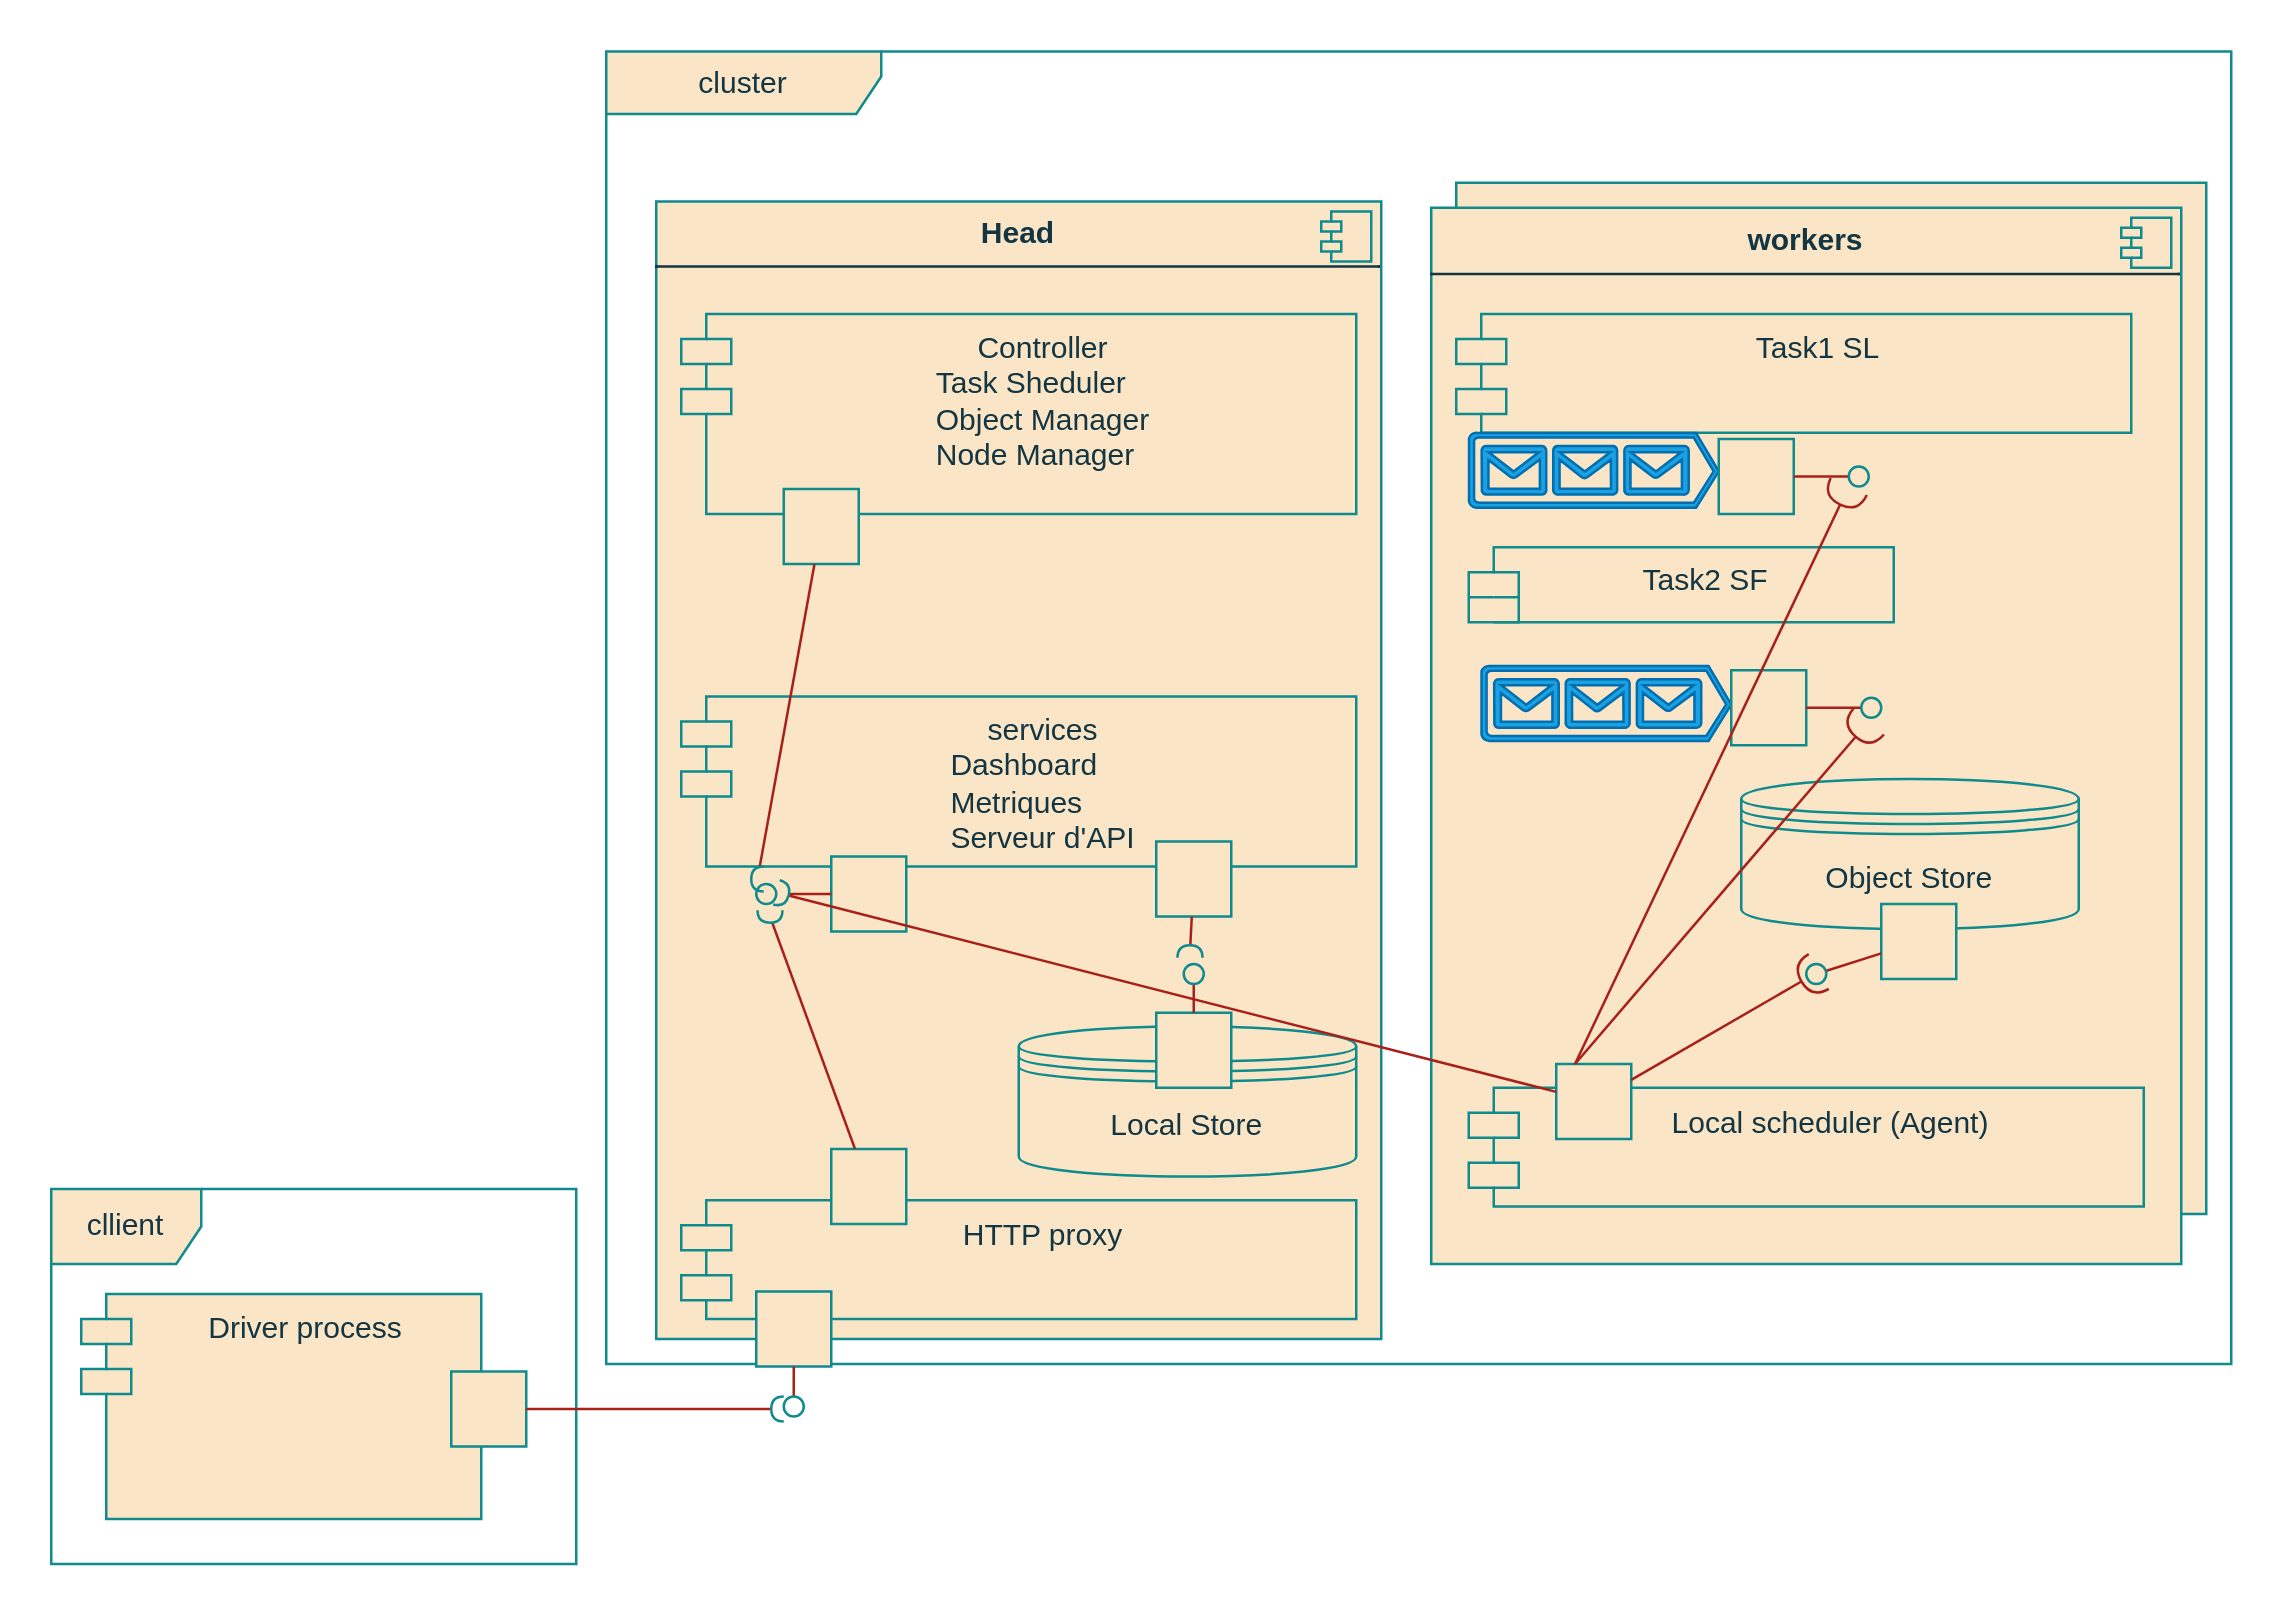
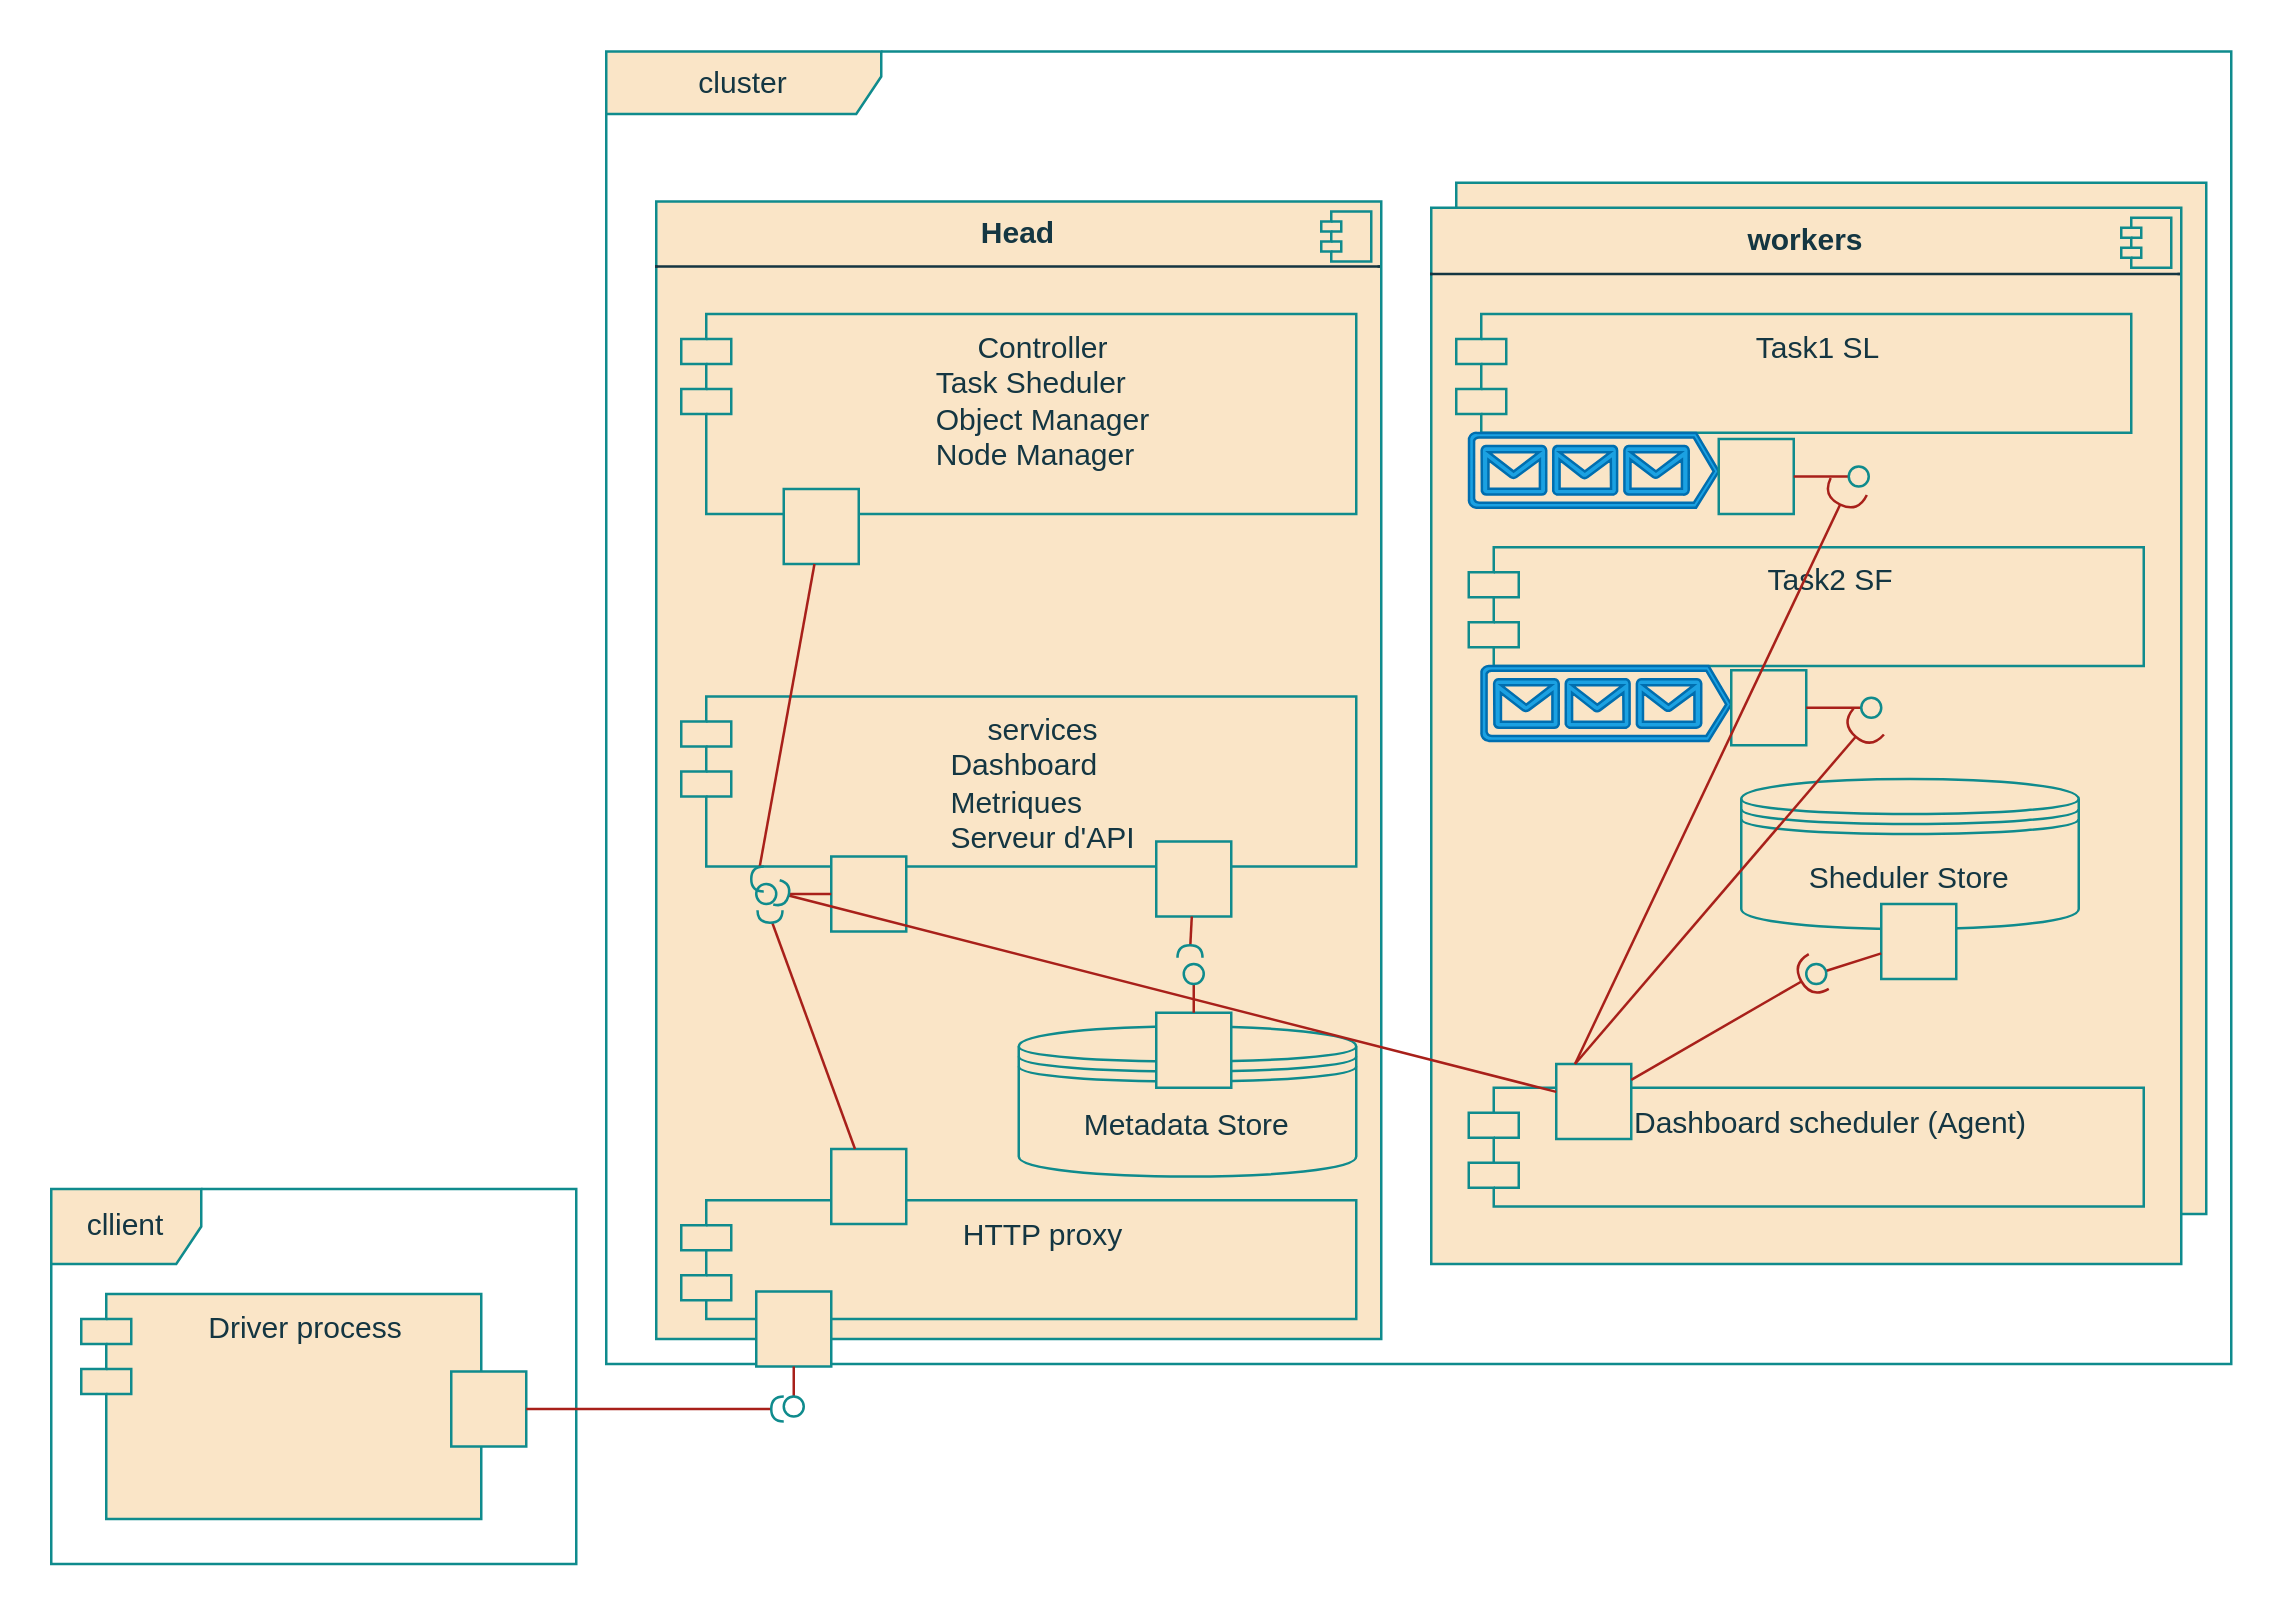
node "Task2 SF": size 425x75 -> 675x119
node "Object Store": label "Object Store" -> "Sheduler Store"
node "Local scheduler (Agent)": label "Local scheduler (Agent)" -> "Dashboard scheduler (Agent)"
node "Local Store": label "Local Store" -> "Metadata Store"
